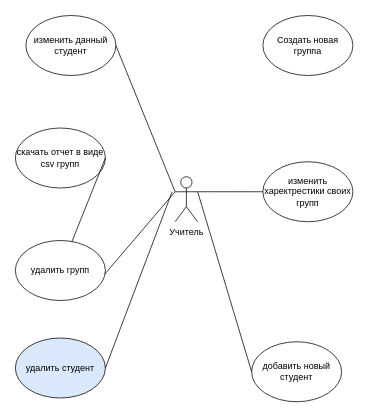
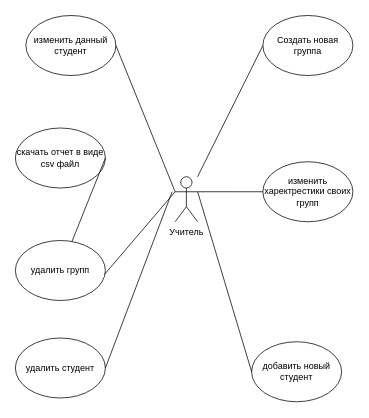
edge "Создать новая группа" -- "Учитель": added
node "скачать отчет в виде сsv групп": label "скачать отчет в виде сsv групп" -> "скачать отчет в виде сsv файл"
node "удалить студент": fillcolor #dae8fc -> #ffffff
